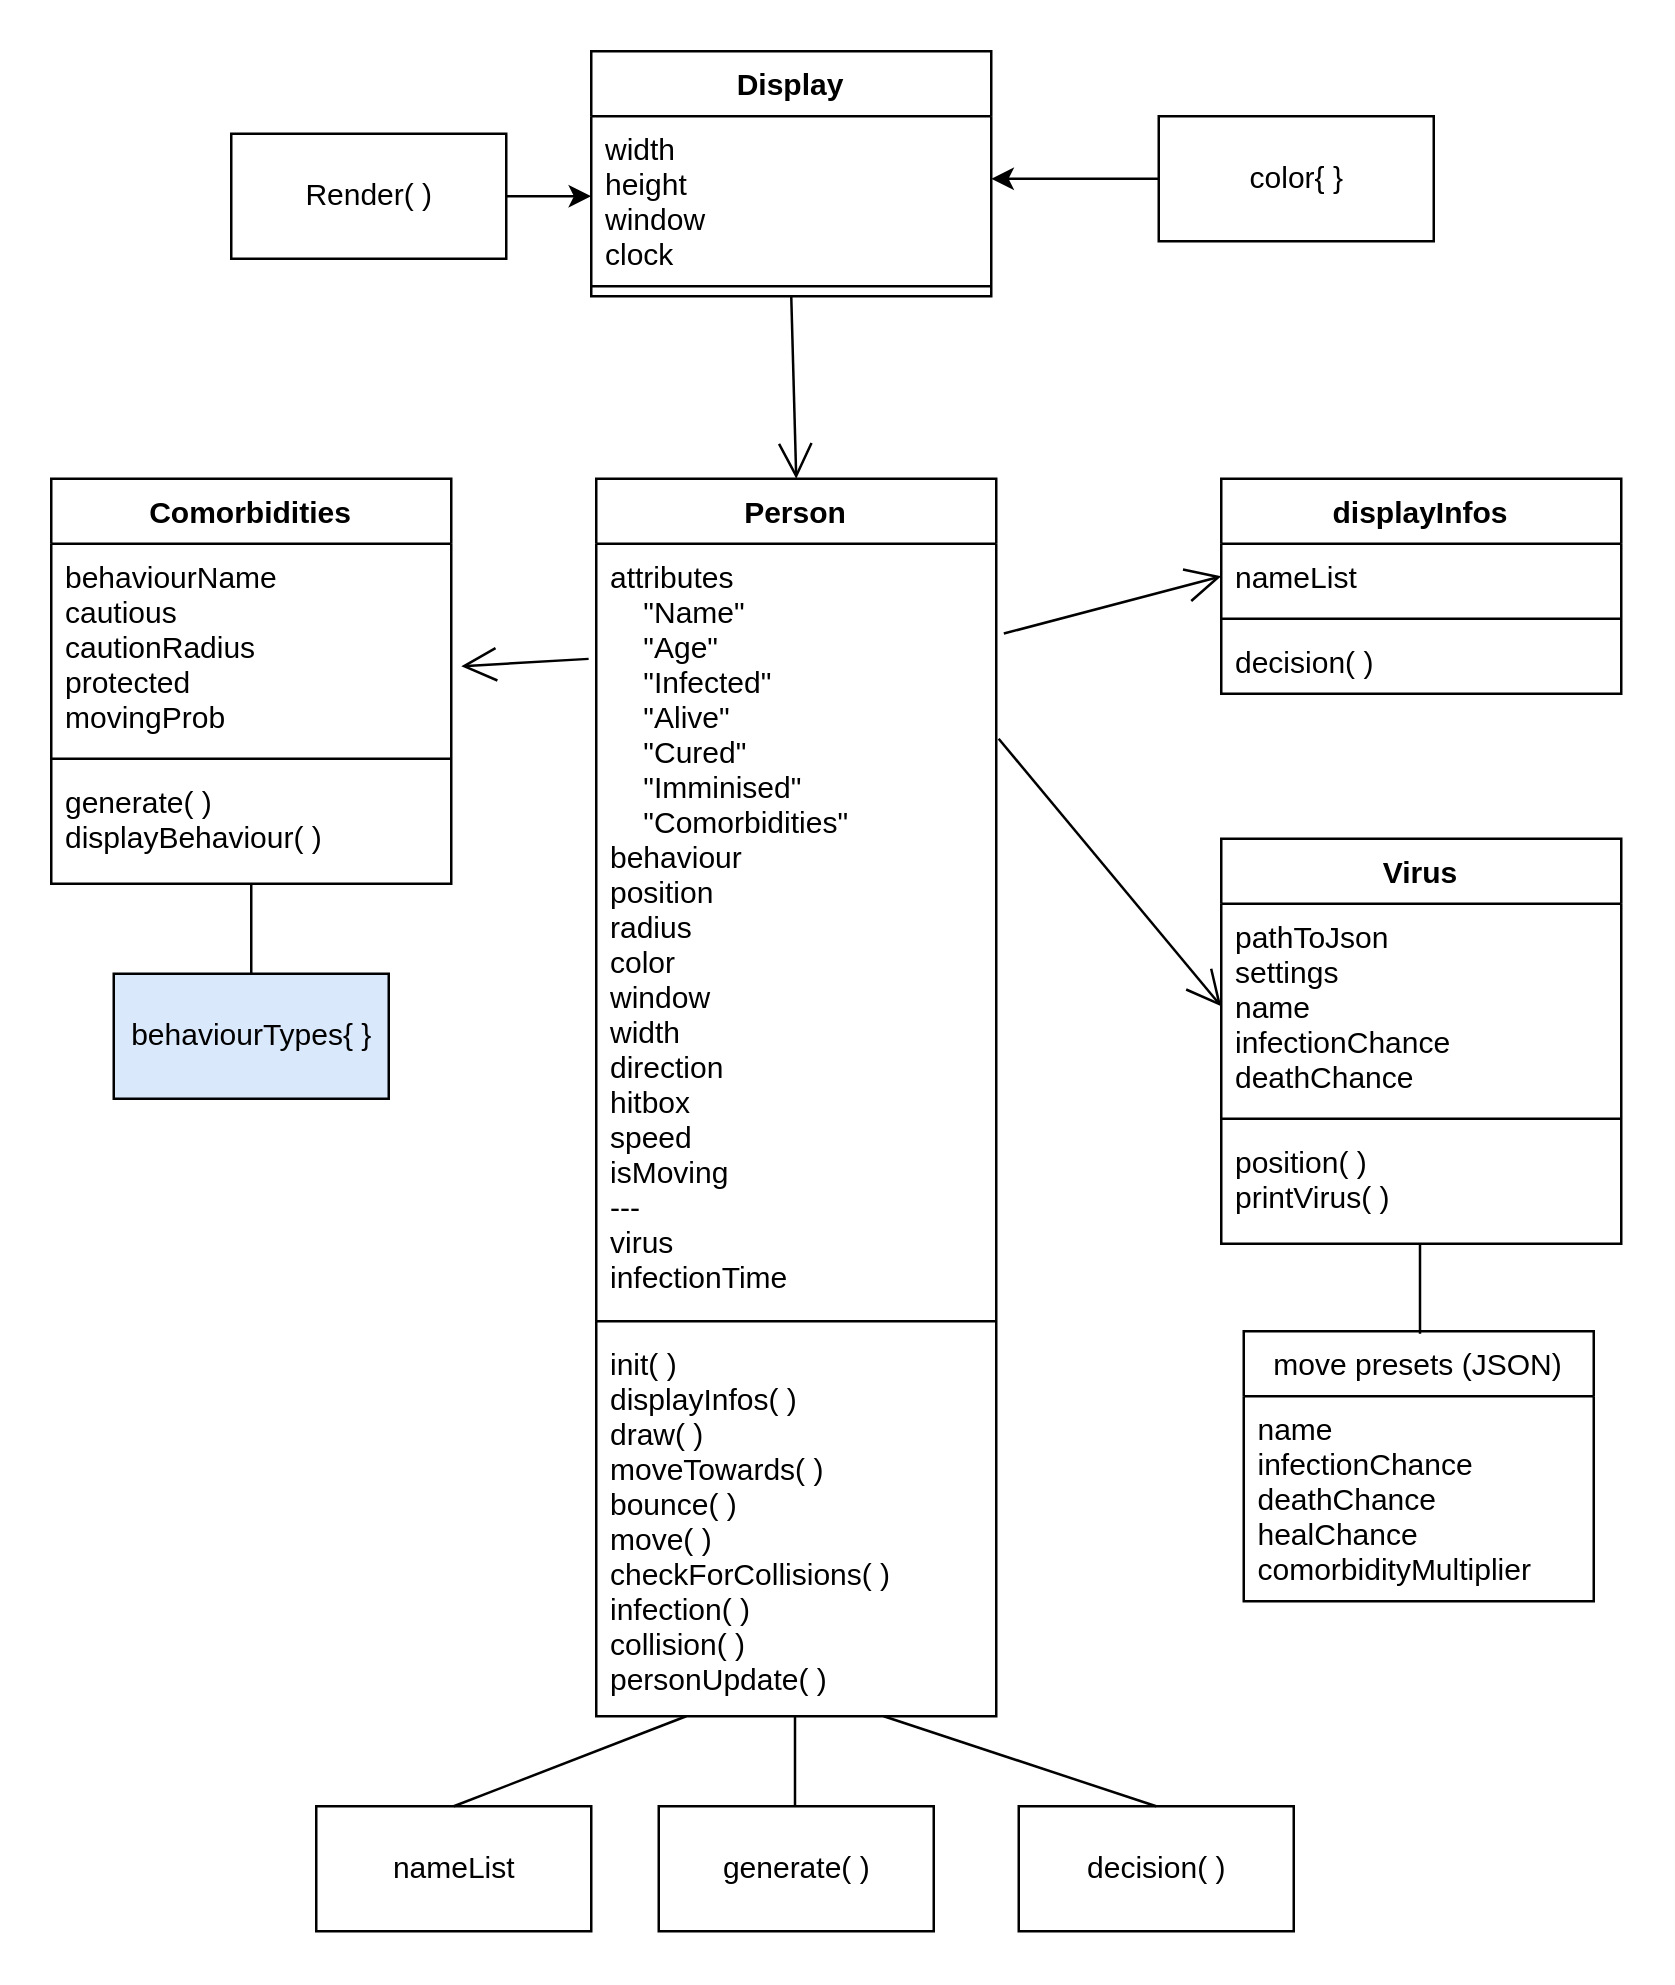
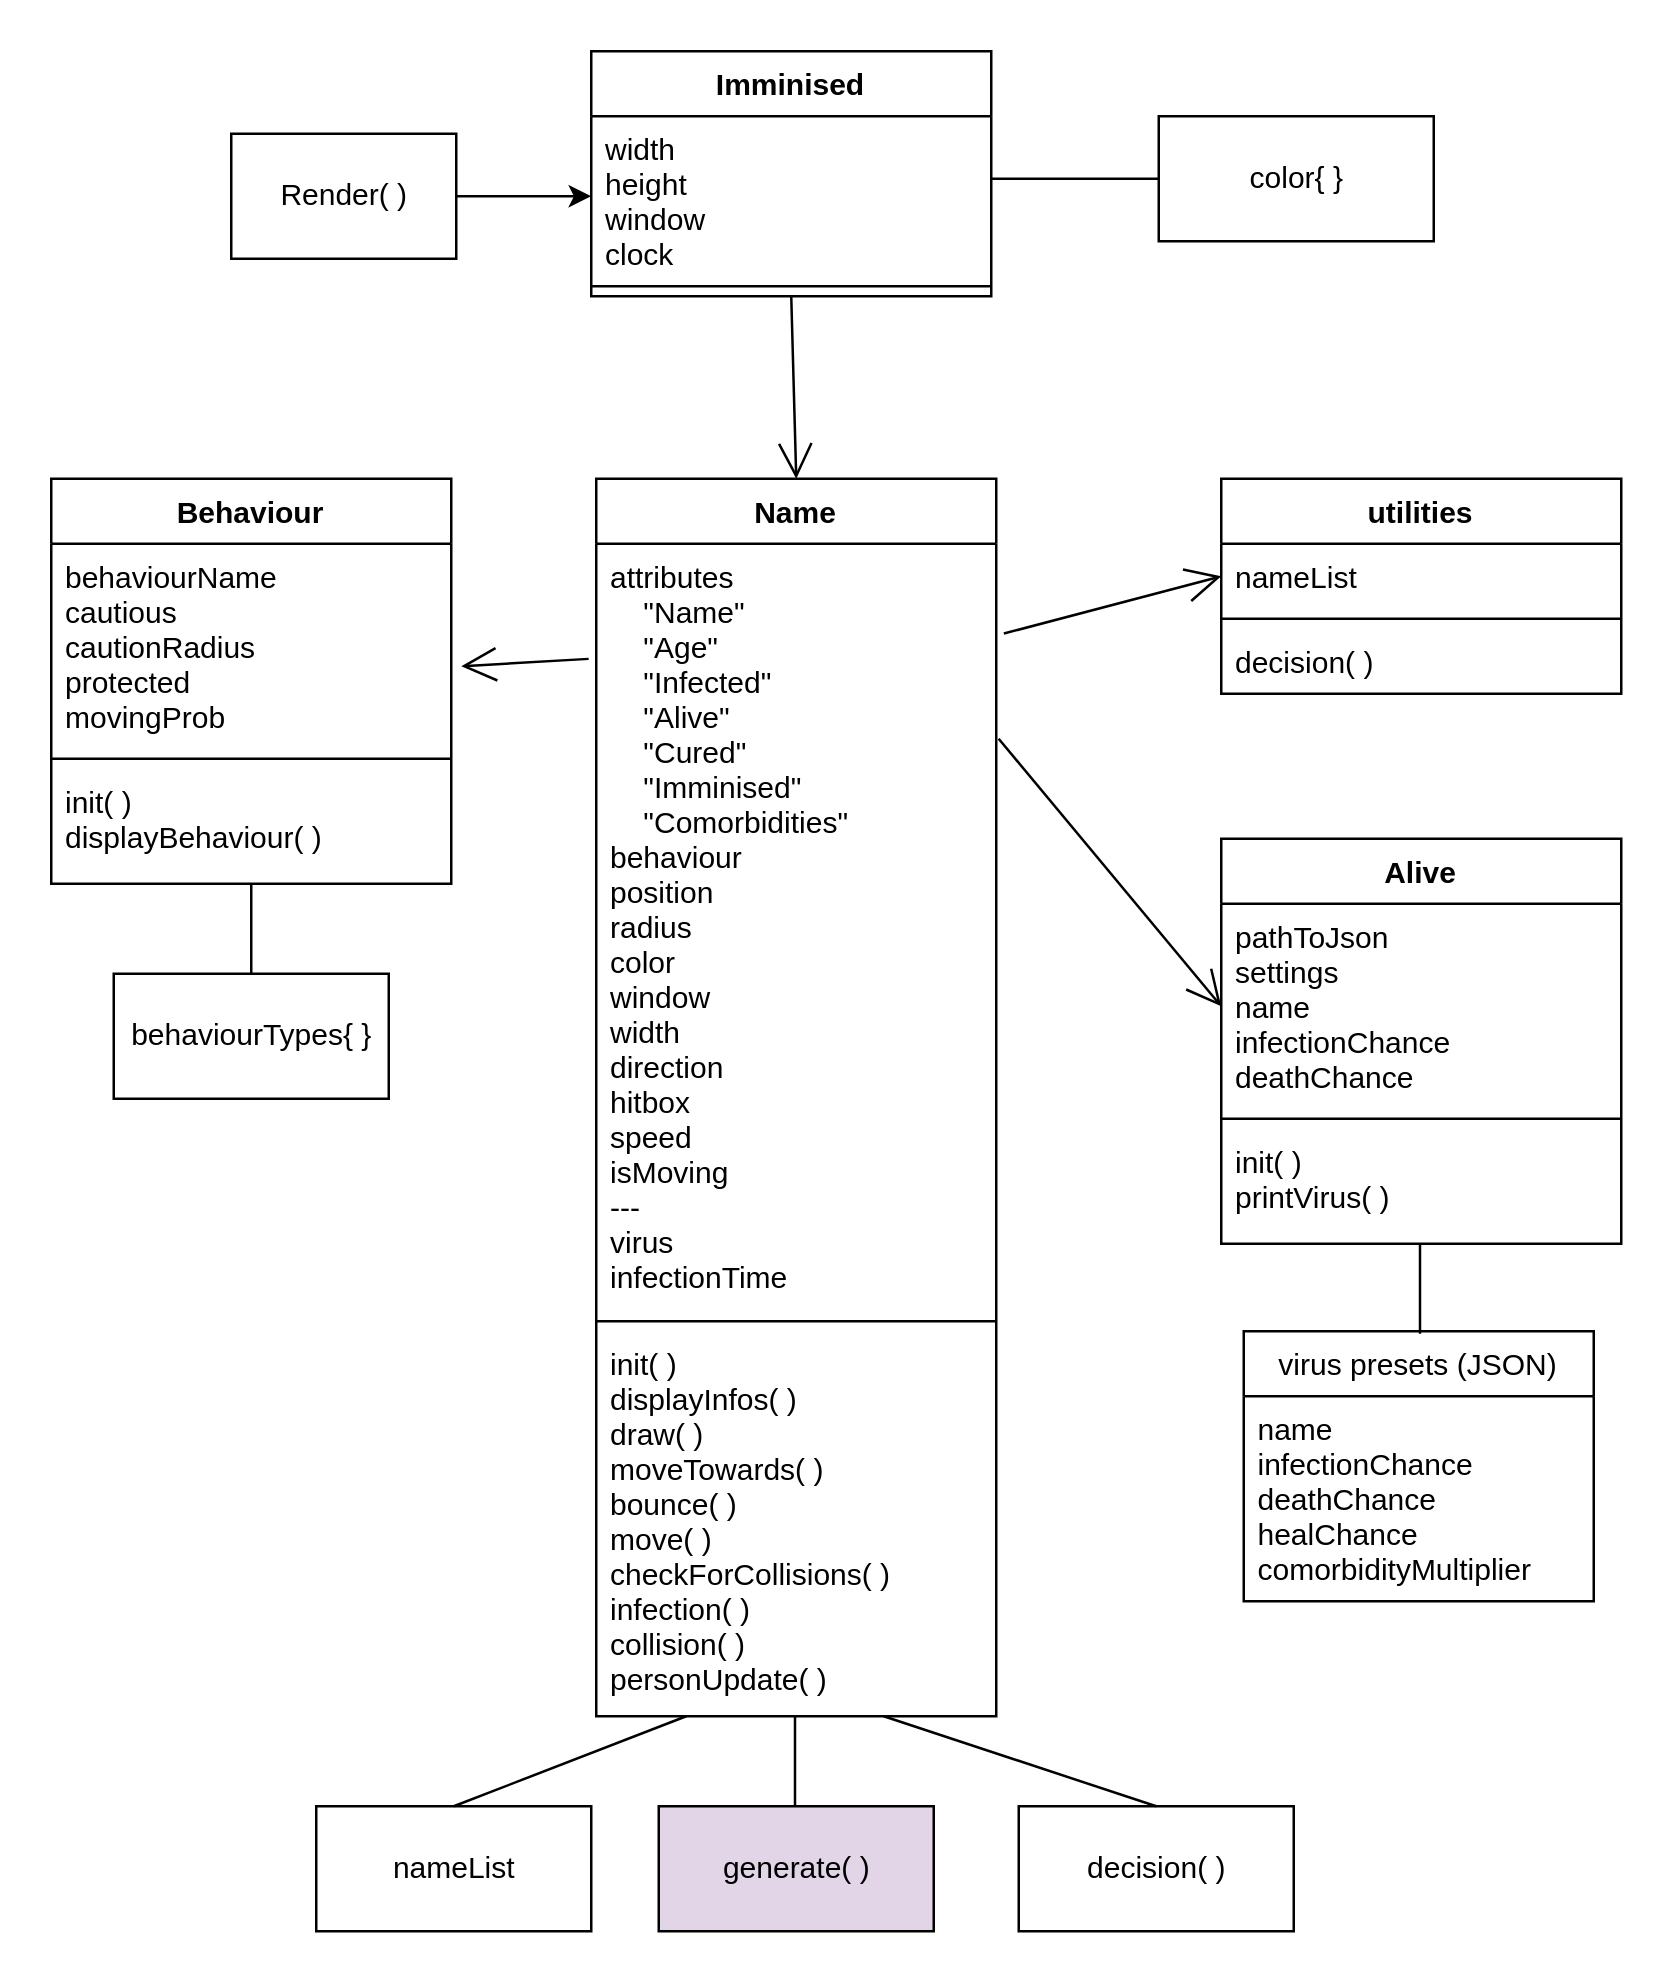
node "Display": label "Display" -> "Imminised"
edge "color{ }" -> "width height window clock": arrowhead classic -> none
node "Render( )": size 275x125 -> 225x125
node "Comorbidities": label "Comorbidities" -> "Behaviour"
node "Person": label "Person" -> "Name"
node "displayInfos": label "displayInfos" -> "utilities"
node "generate( ) displayBehaviour( )": label "generate( ) displayBehaviour( )" -> "init( ) displayBehaviour( )"
node "Virus": label "Virus" -> "Alive"
node "behaviourTypes{ }": fillcolor #dae8fc -> #ffffff
node "position( ) printVirus( )": label "position( ) printVirus( )" -> "init( ) printVirus( )"
node "move presets (JSON)": label "move presets (JSON)" -> "virus presets (JSON)"
node "generate( )": fillcolor #ffffff -> #e1d5e7
